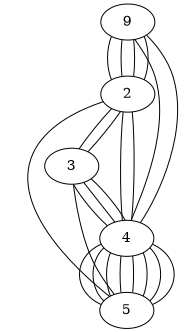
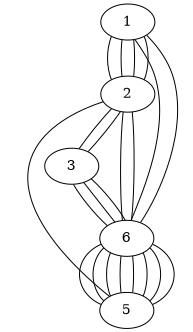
node "9": label "9" -> "1"
node "4": label "4" -> "6"
edge "3" -- "5": removed
